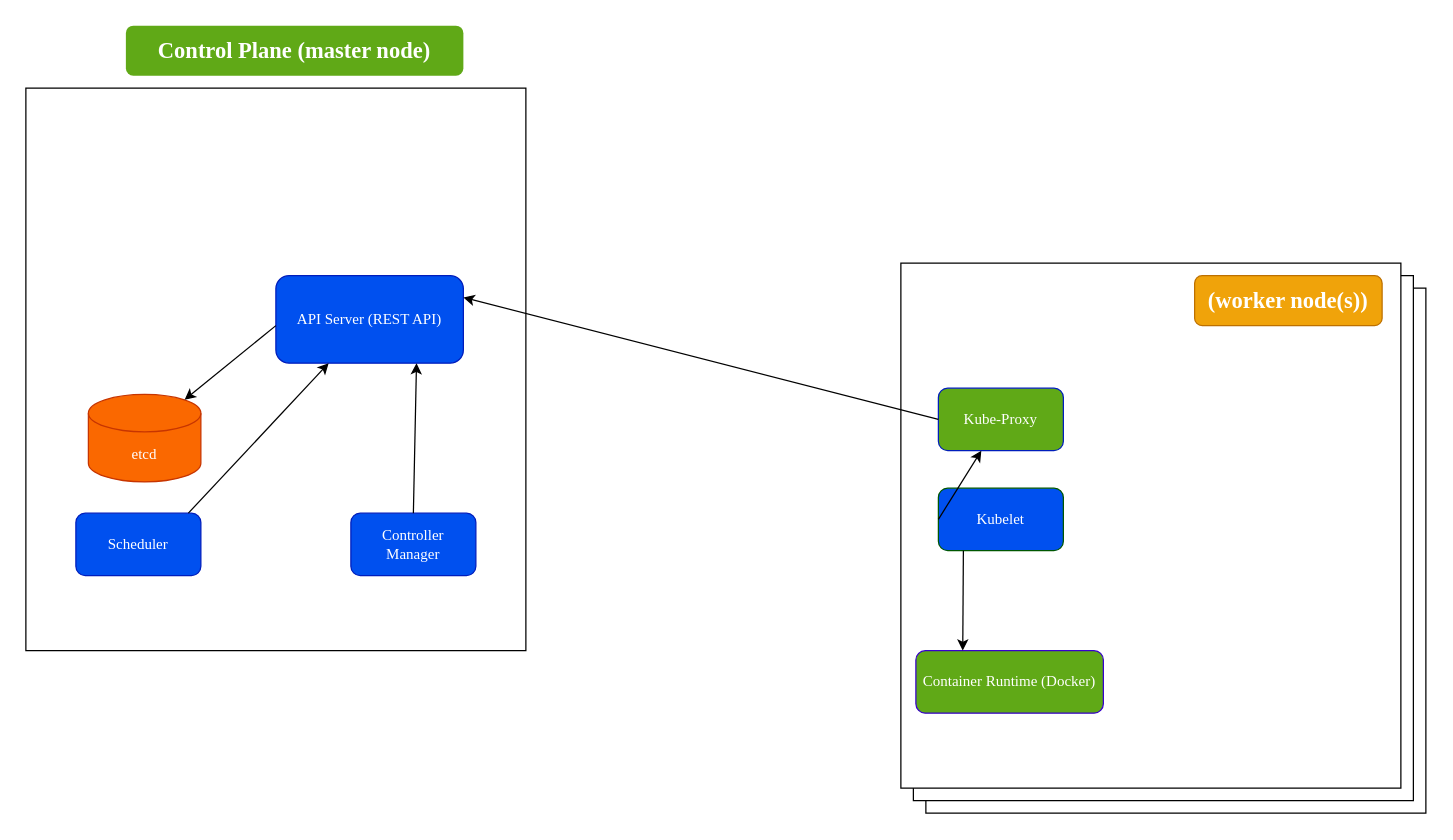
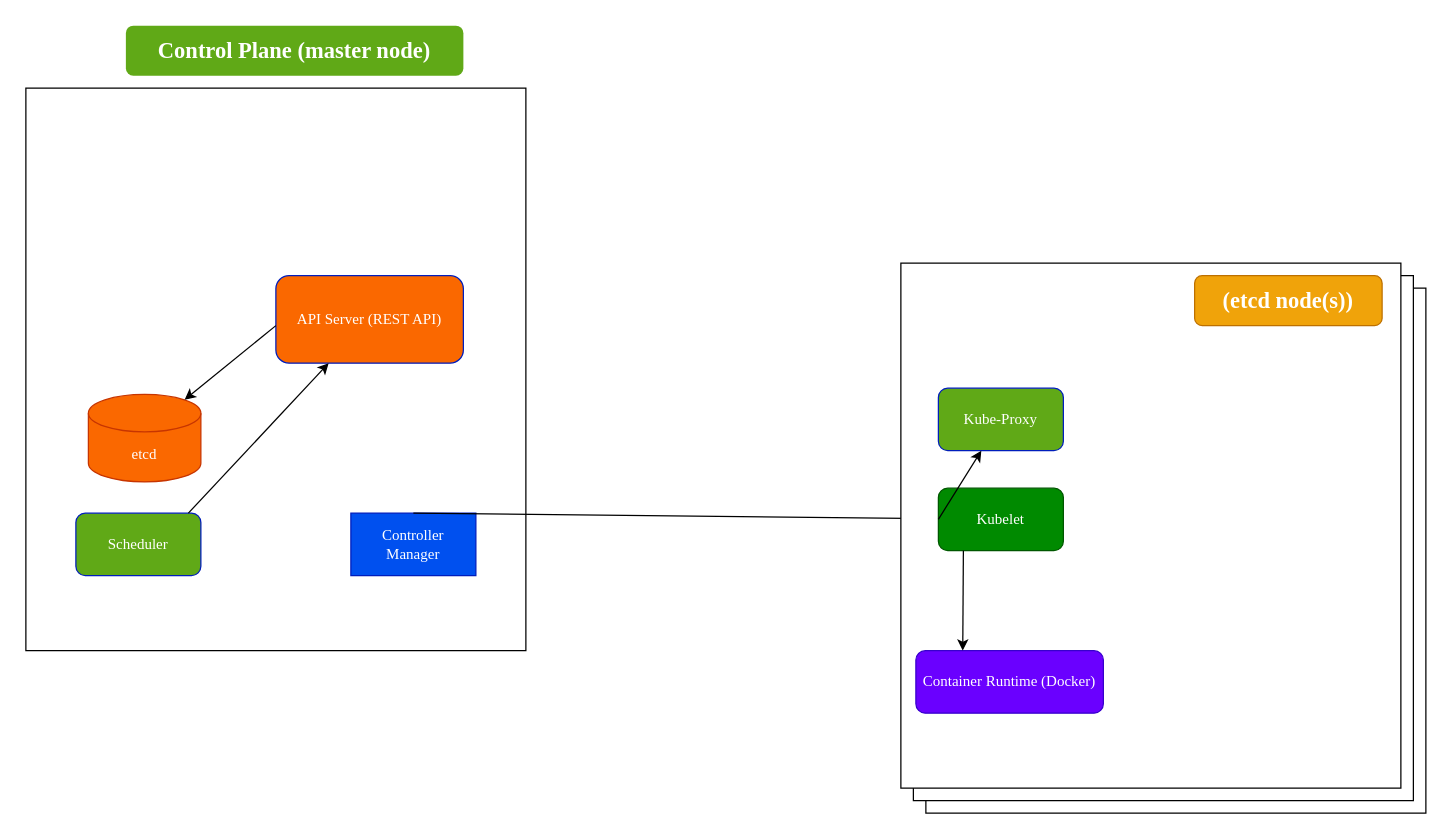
node "(worker node(s))": label "(worker node(s))" -> "(etcd node(s))"
node "API Server (REST API)": fillcolor #0050ef -> #fa6800
edge "Kube-Proxy" -> "API Server (REST API)": removed
edge "Controller Manager" -> "API Server (REST API)": now "Controller Manager" -> "Kubelet"
node "Kubelet": fillcolor #0050ef -> #008a00
node "Scheduler": fillcolor #0050ef -> #60a917
node "Controller Manager": shape rounded rectangle -> rectangle
node "Container Runtime (Docker)": fillcolor #60a917 -> #6a00ff
